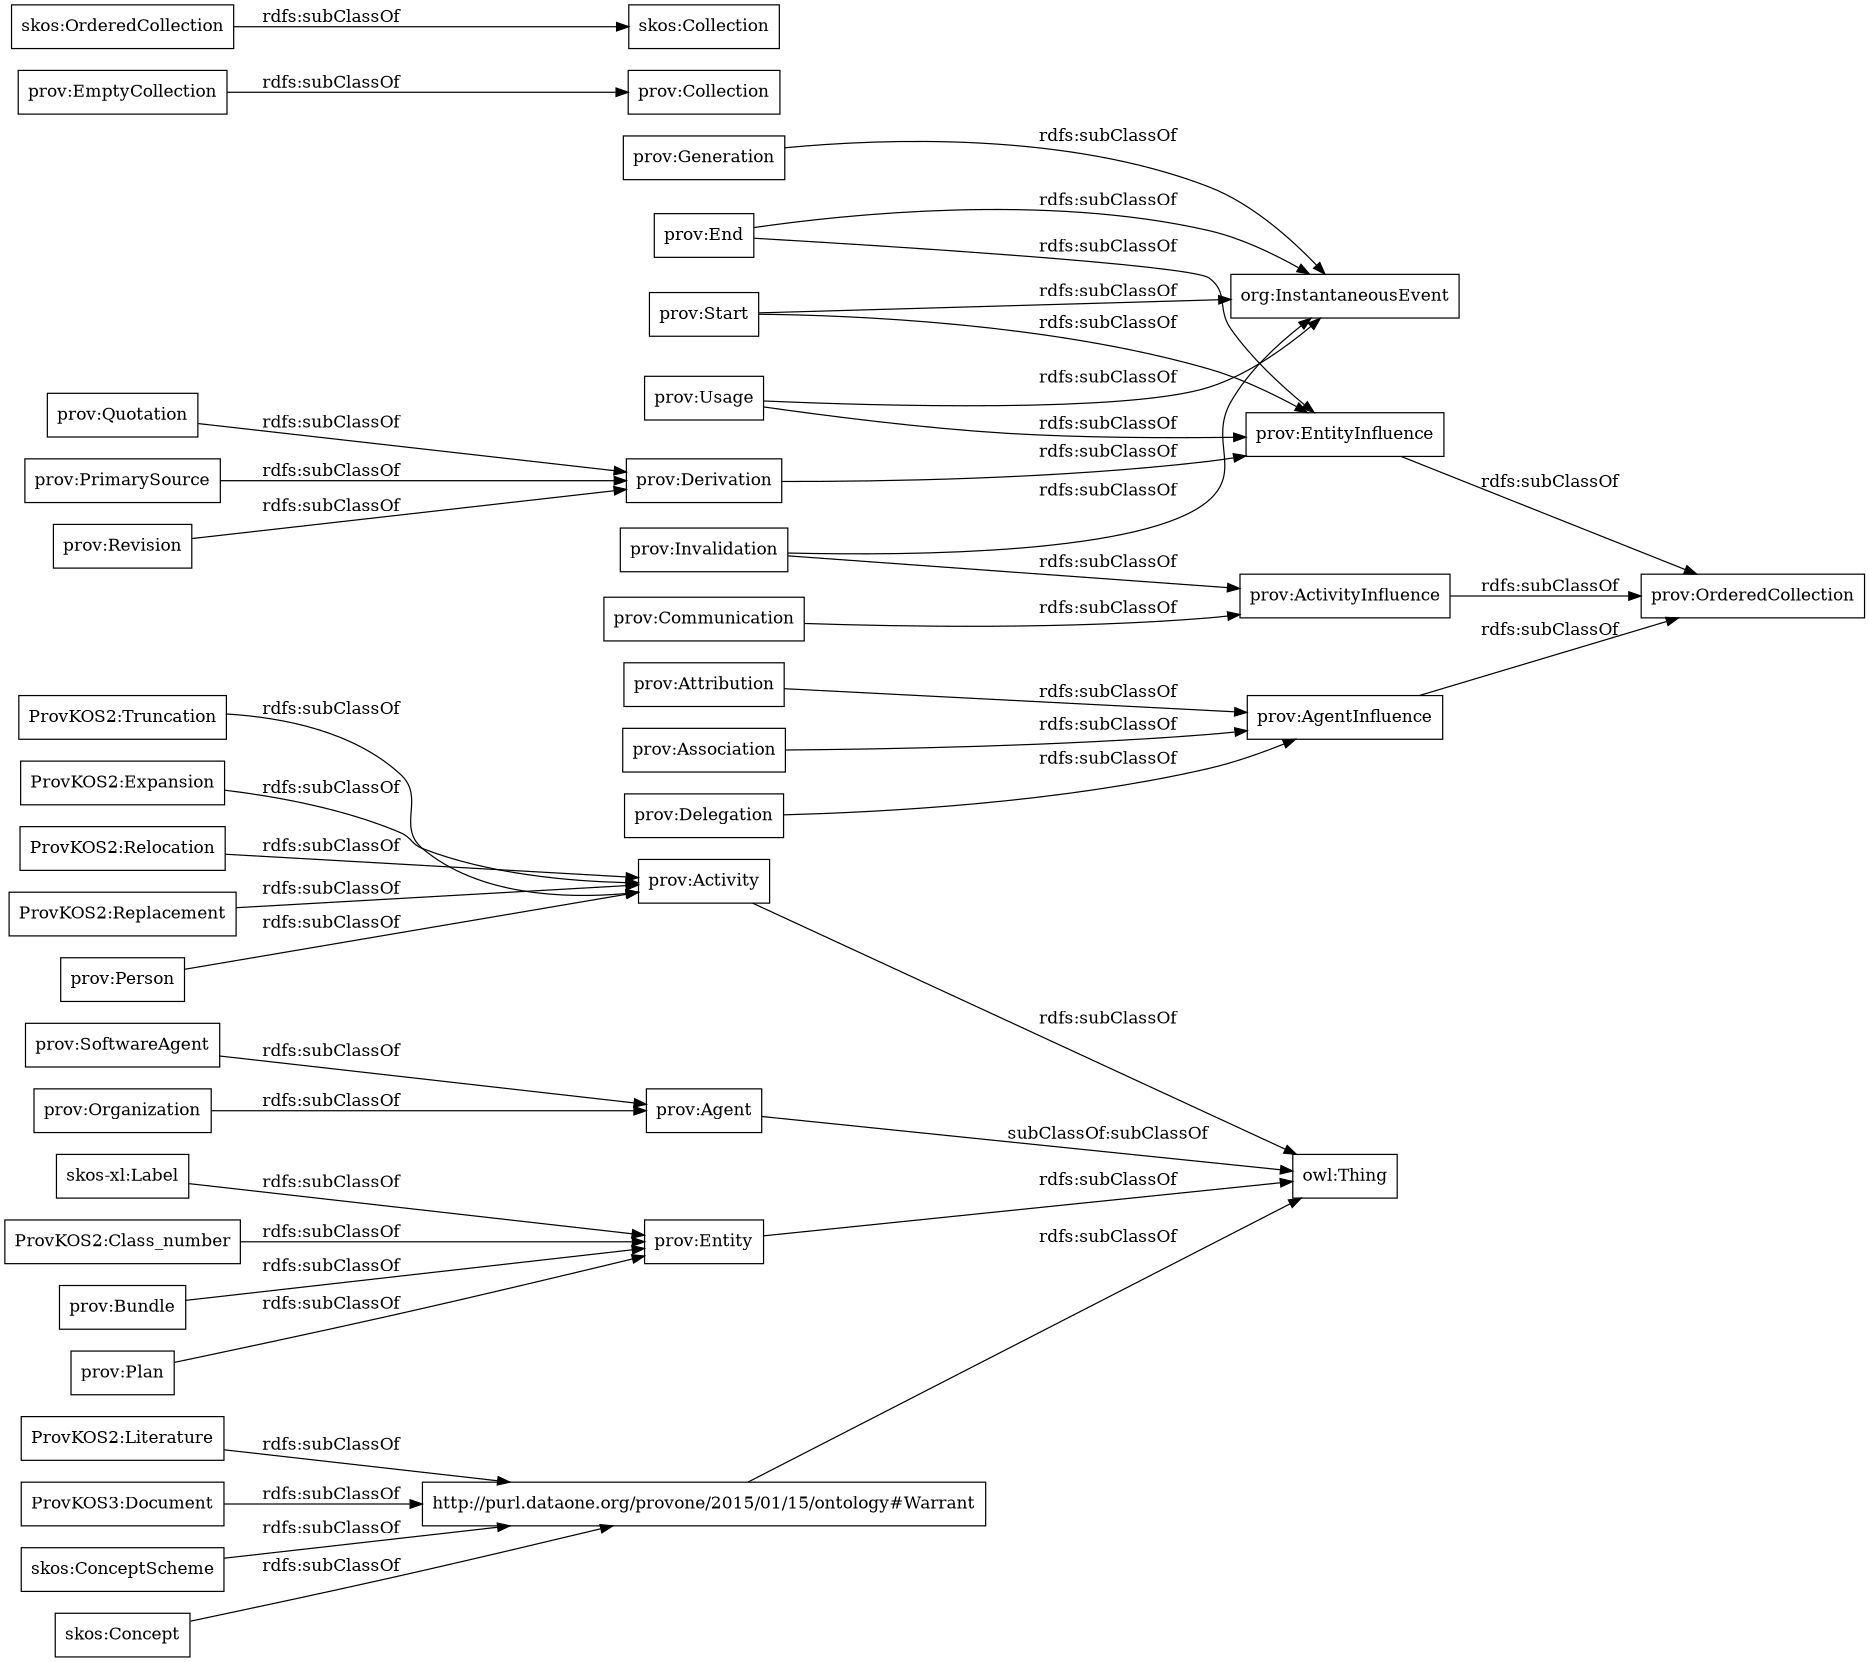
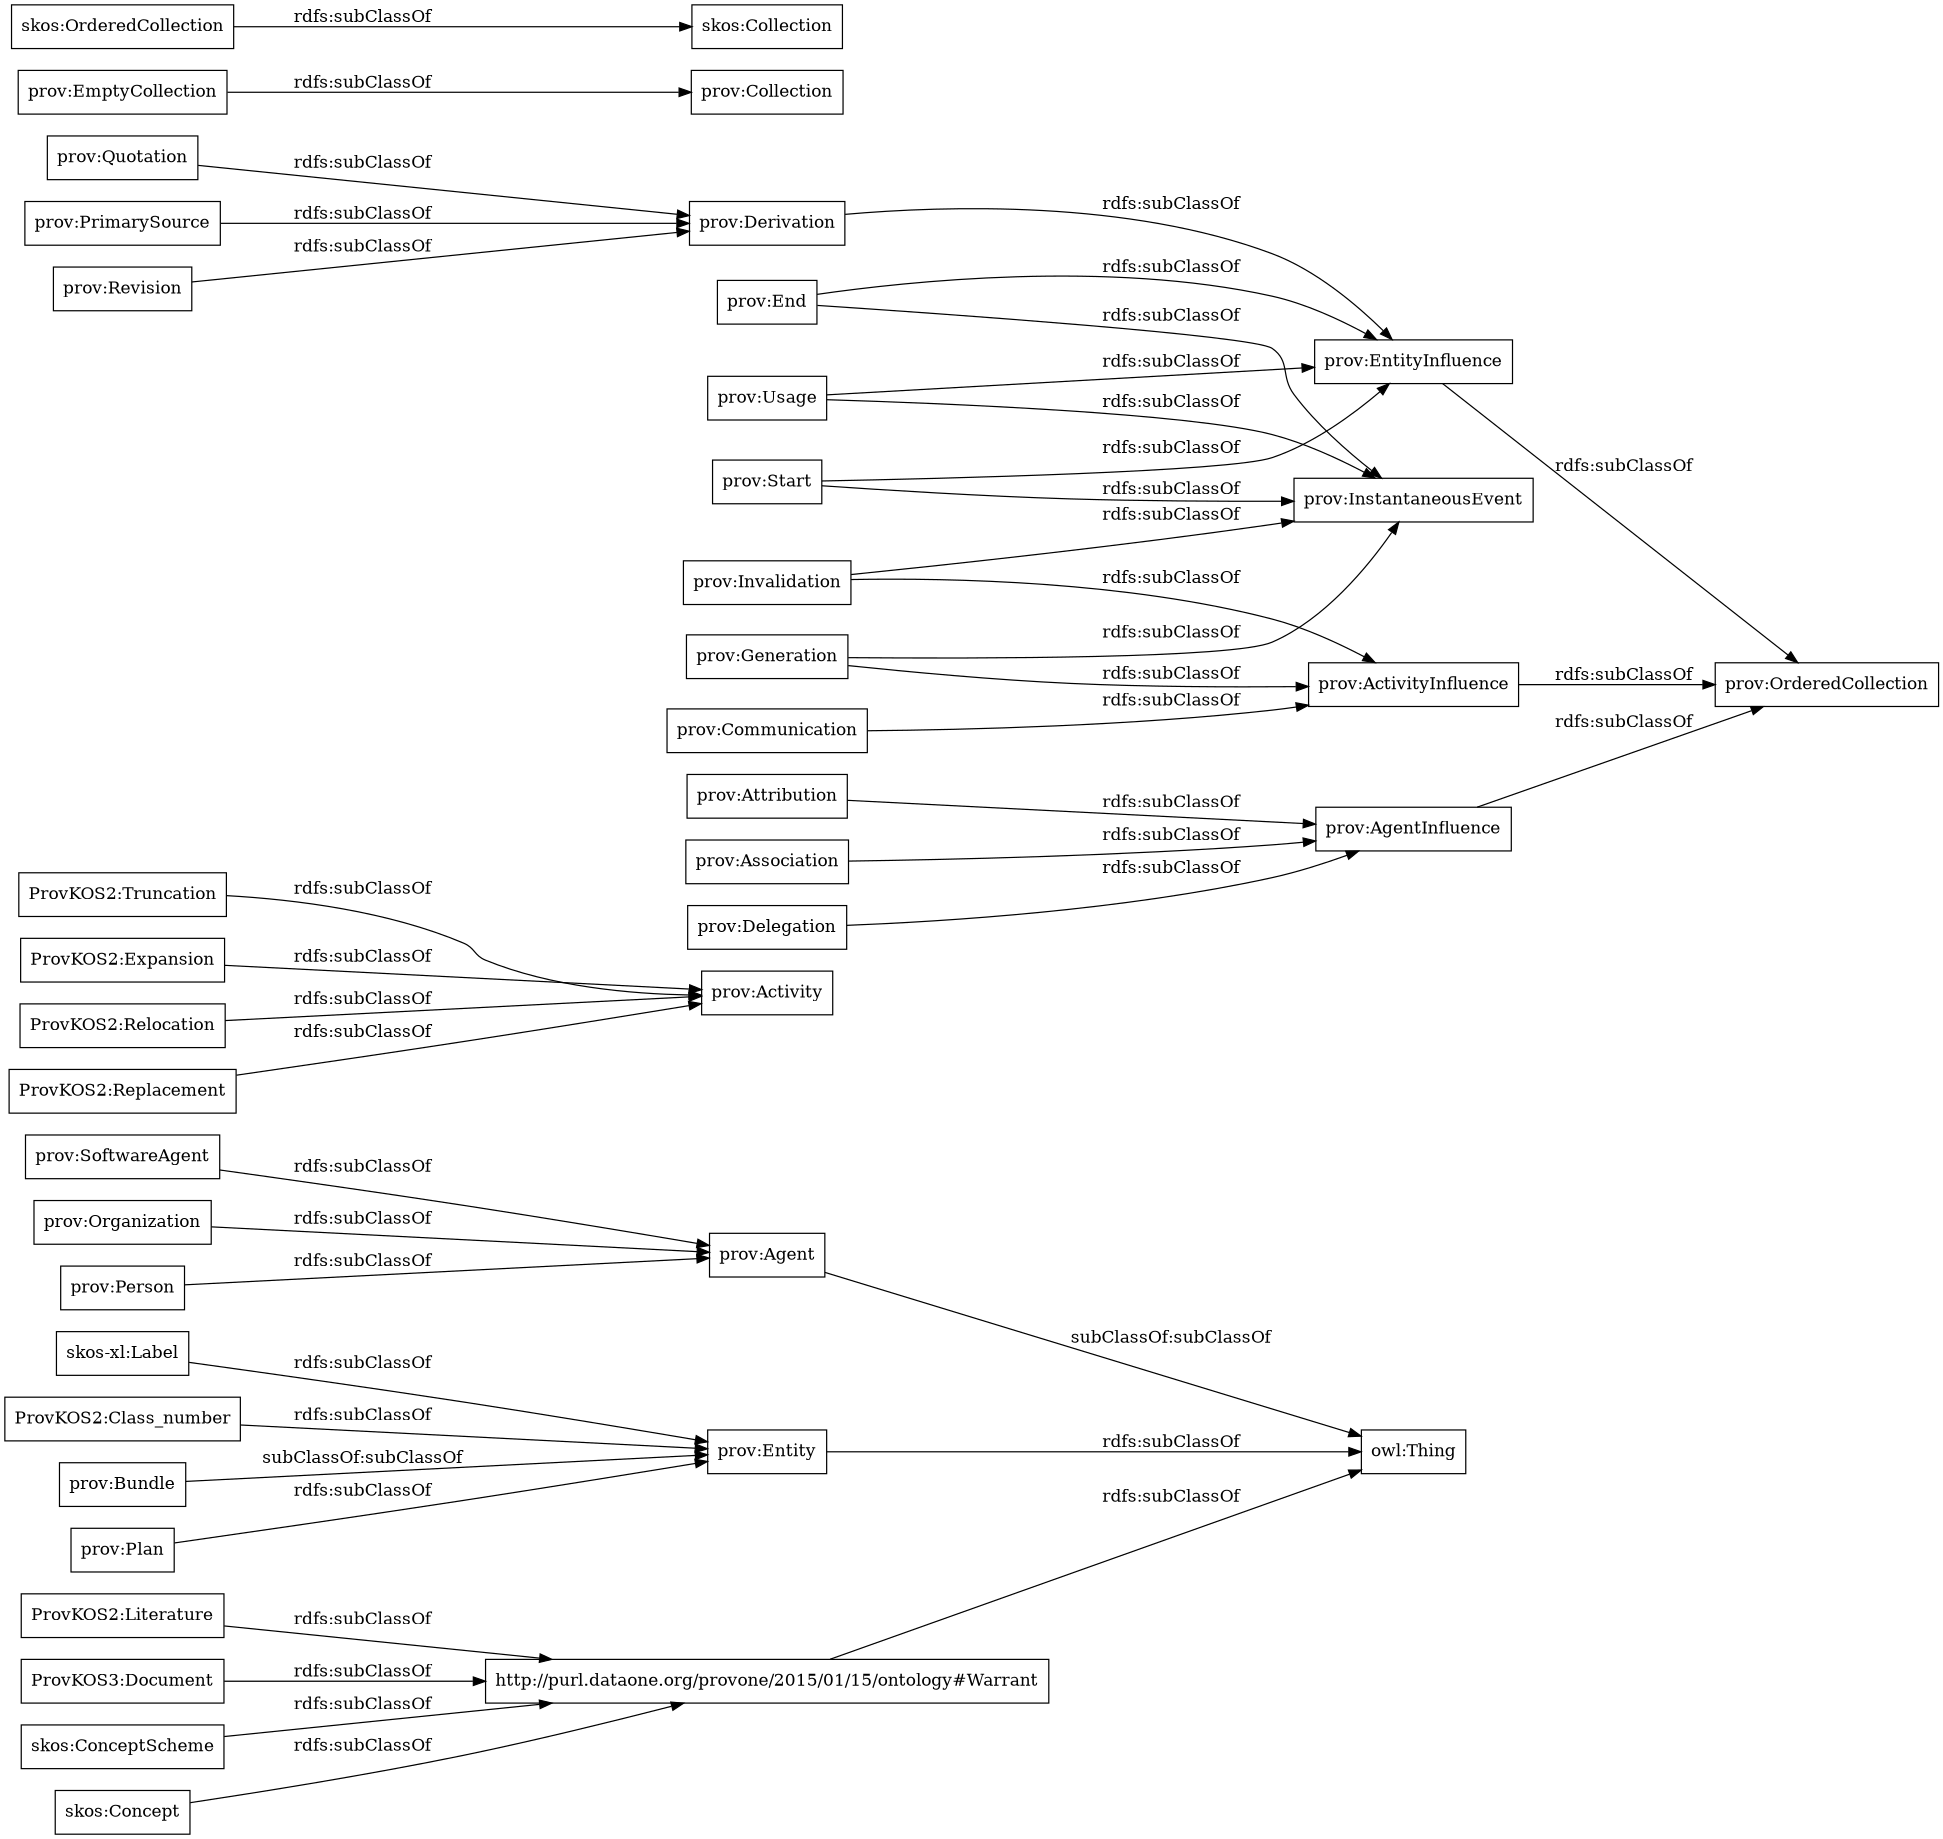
node "org:InstantaneousEvent": label "org:InstantaneousEvent" -> "prov:InstantaneousEvent"
edge "prov:Generation" -> "prov:ActivityInfluence": added, label "rdfs:subClassOf"
edge "prov:Person" -> "prov:Activity": now "prov:Person" -> "prov:Agent"
edge "prov:Activity" -> "owl:Thing": removed, label "rdfs:subClassOf"
edge "prov:Bundle" -> "prov:Entity": label "rdfs:subClassOf" -> "subClassOf:subClassOf"
